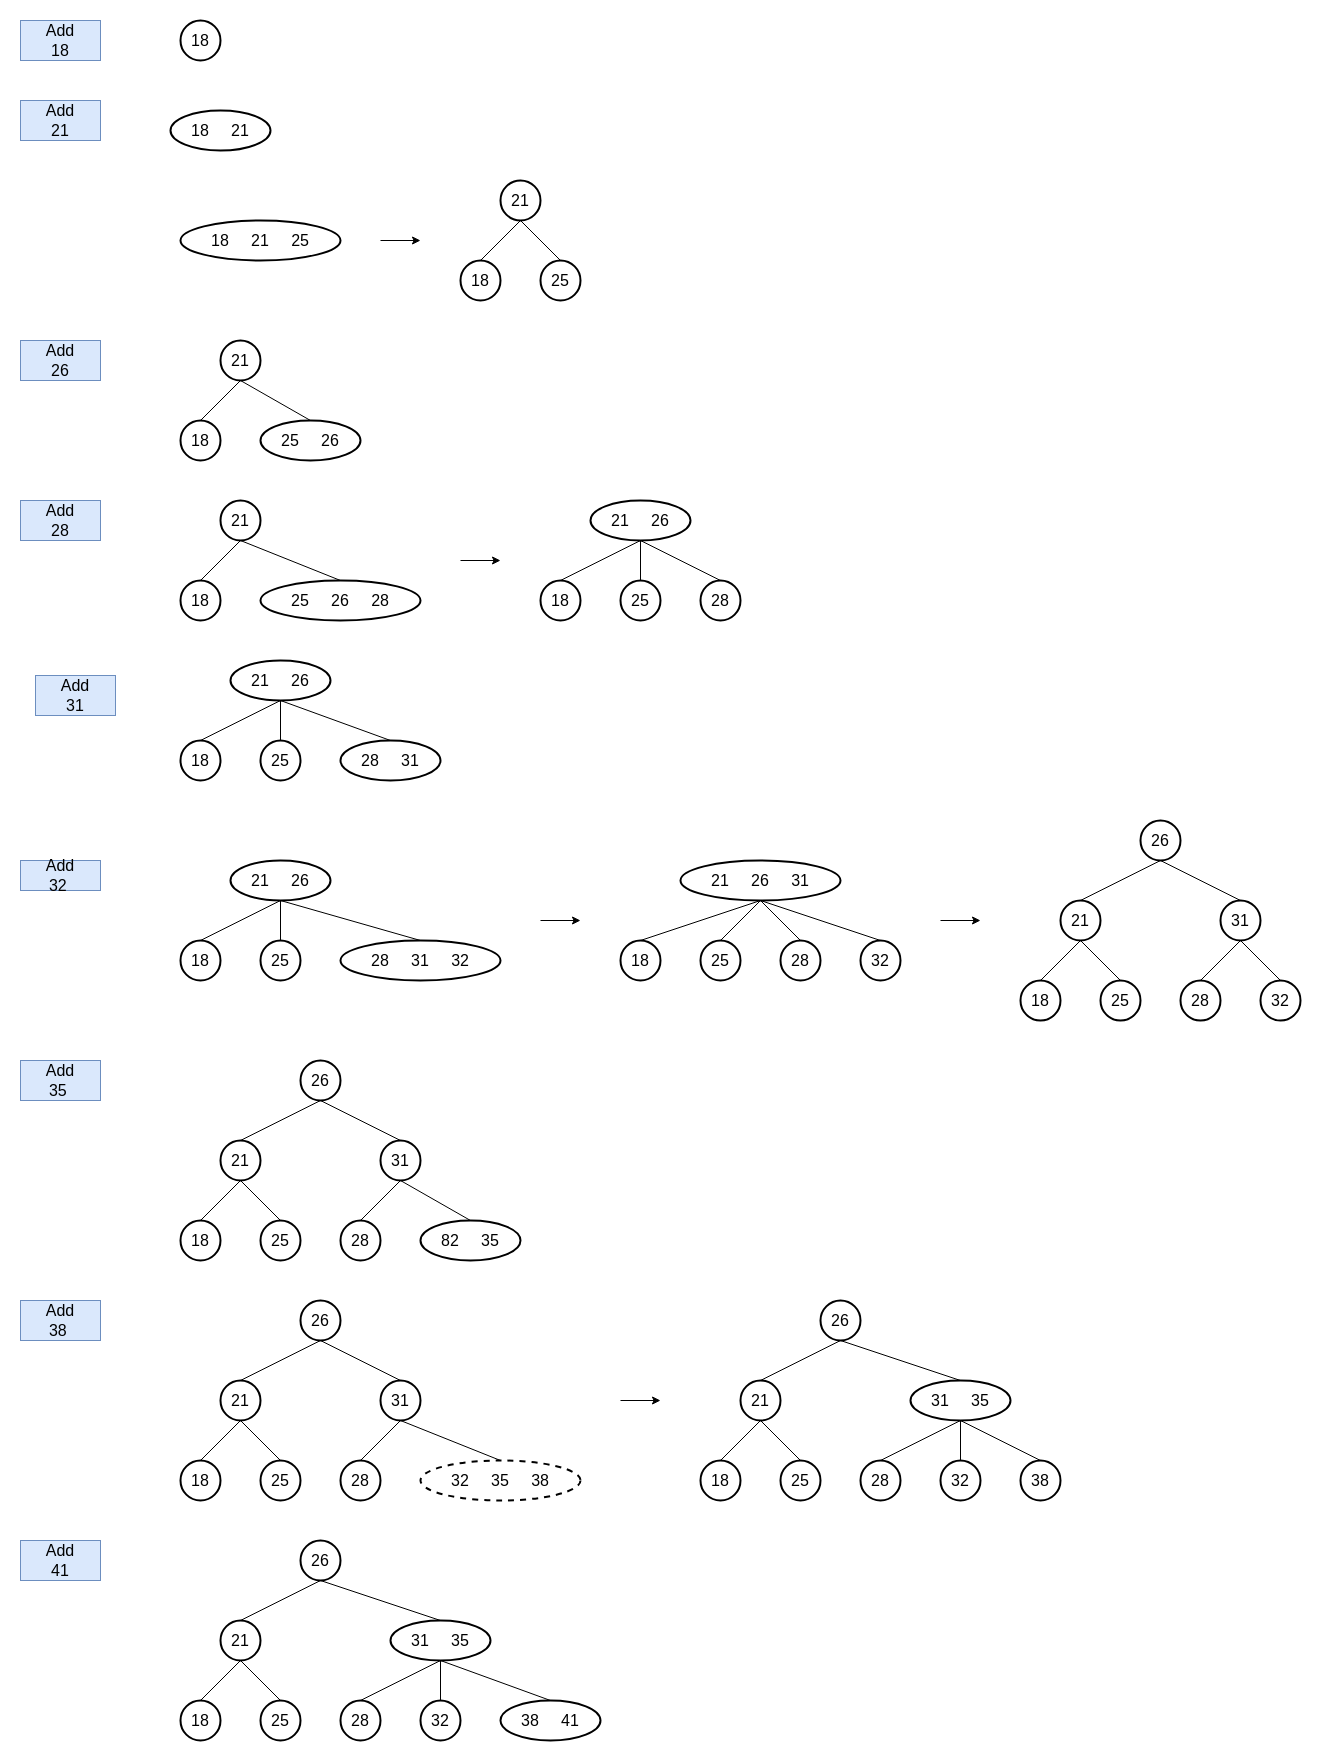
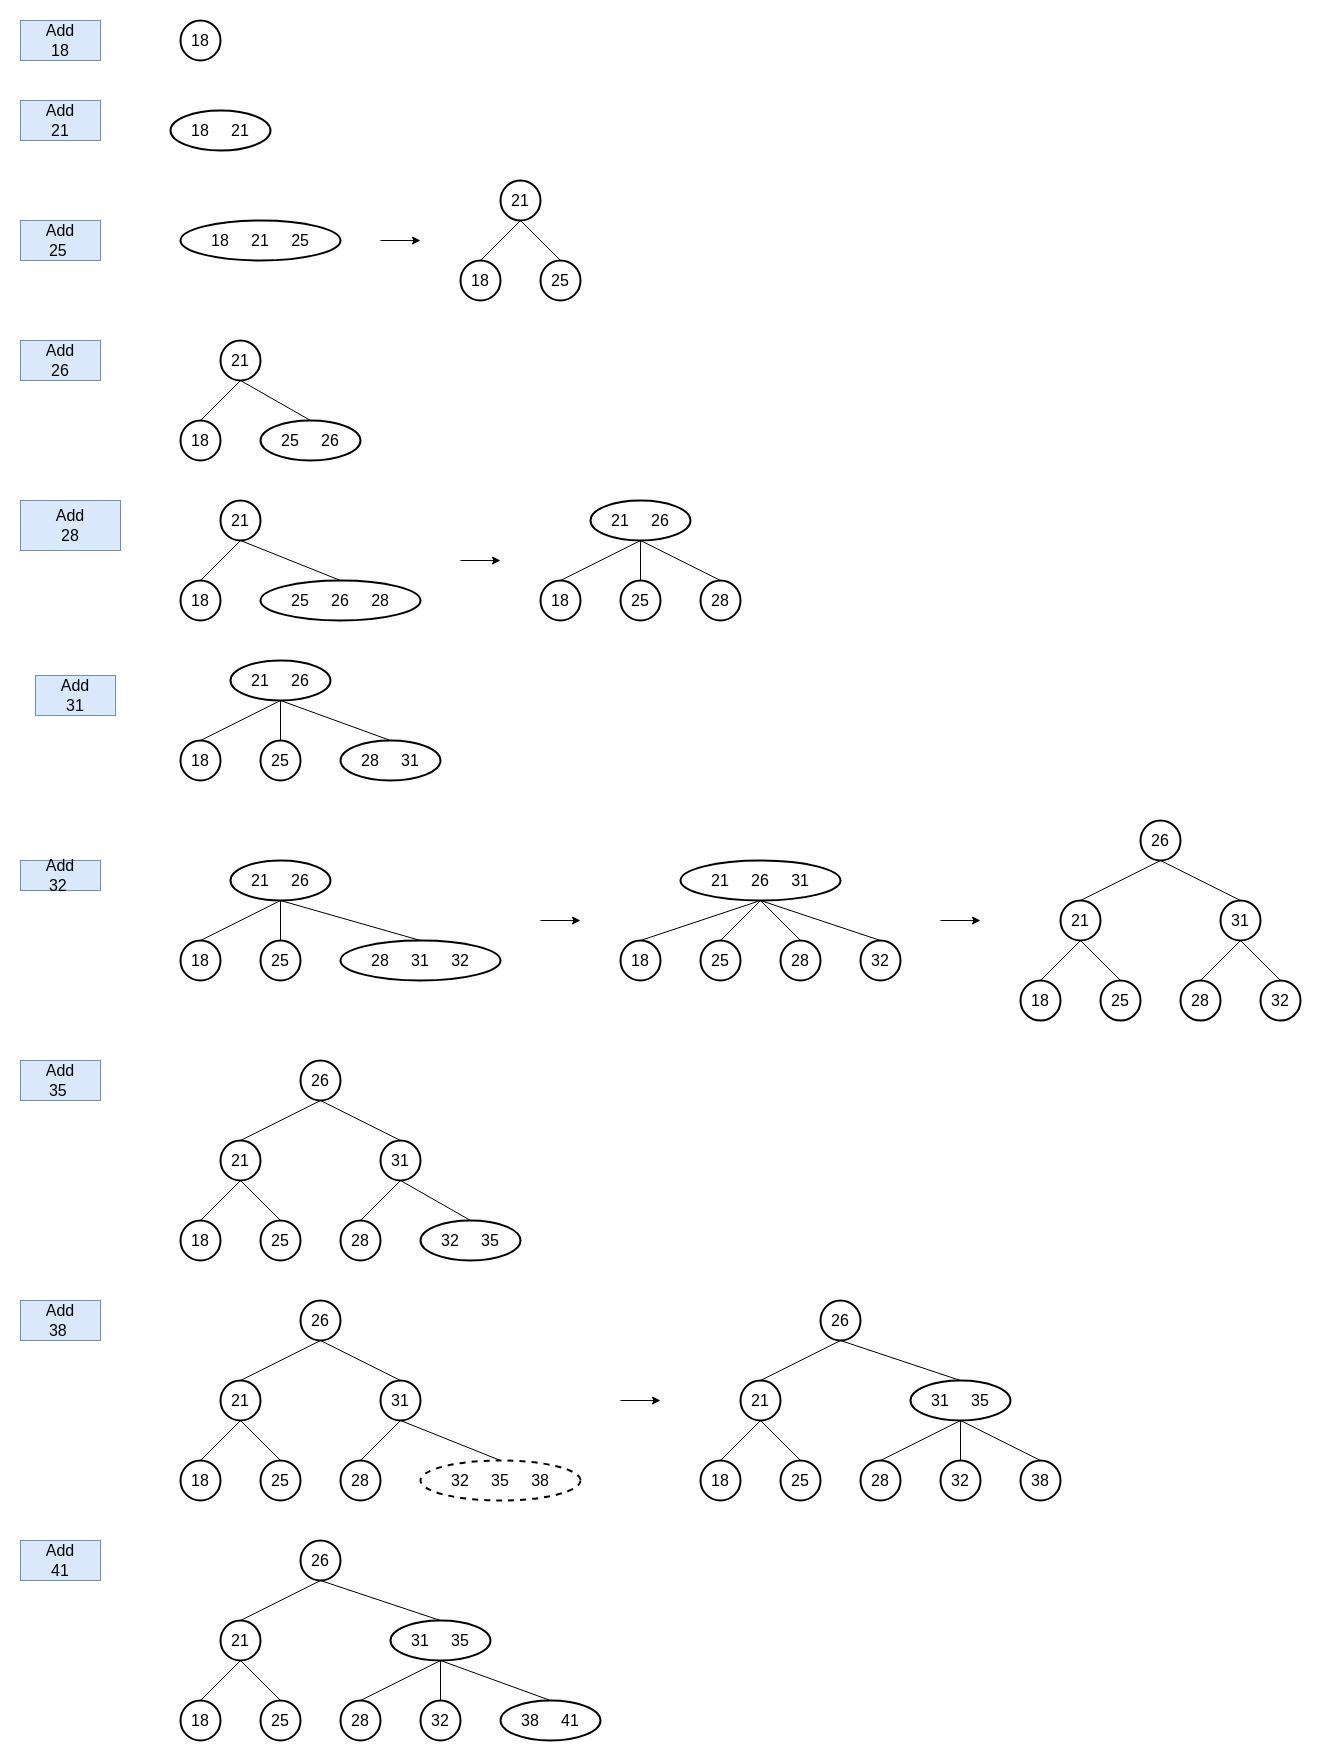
node "Add 25": added
node "Add 28": size 80x40 -> 100x50
node "82 35": label "82 35" -> "32 35"
